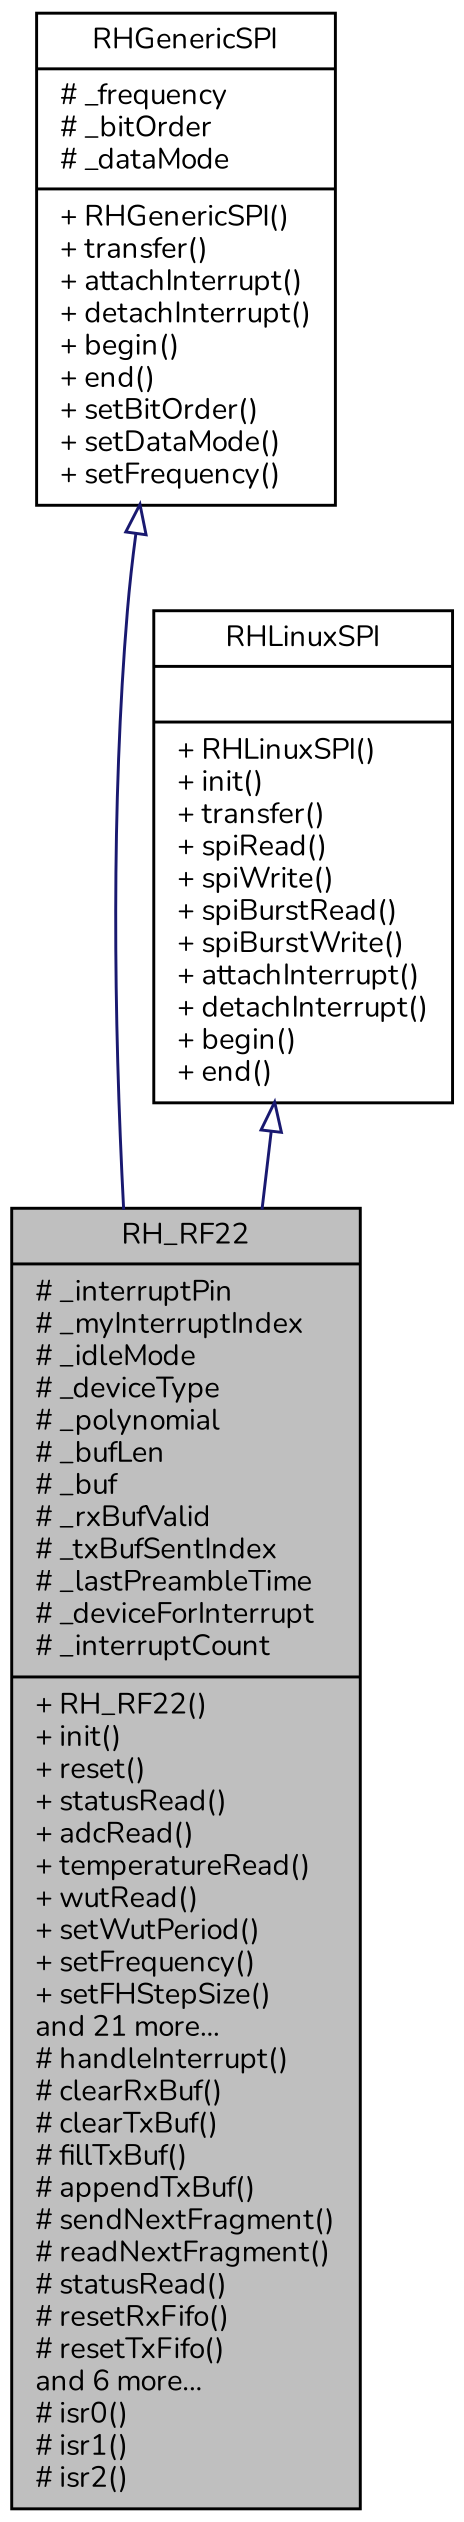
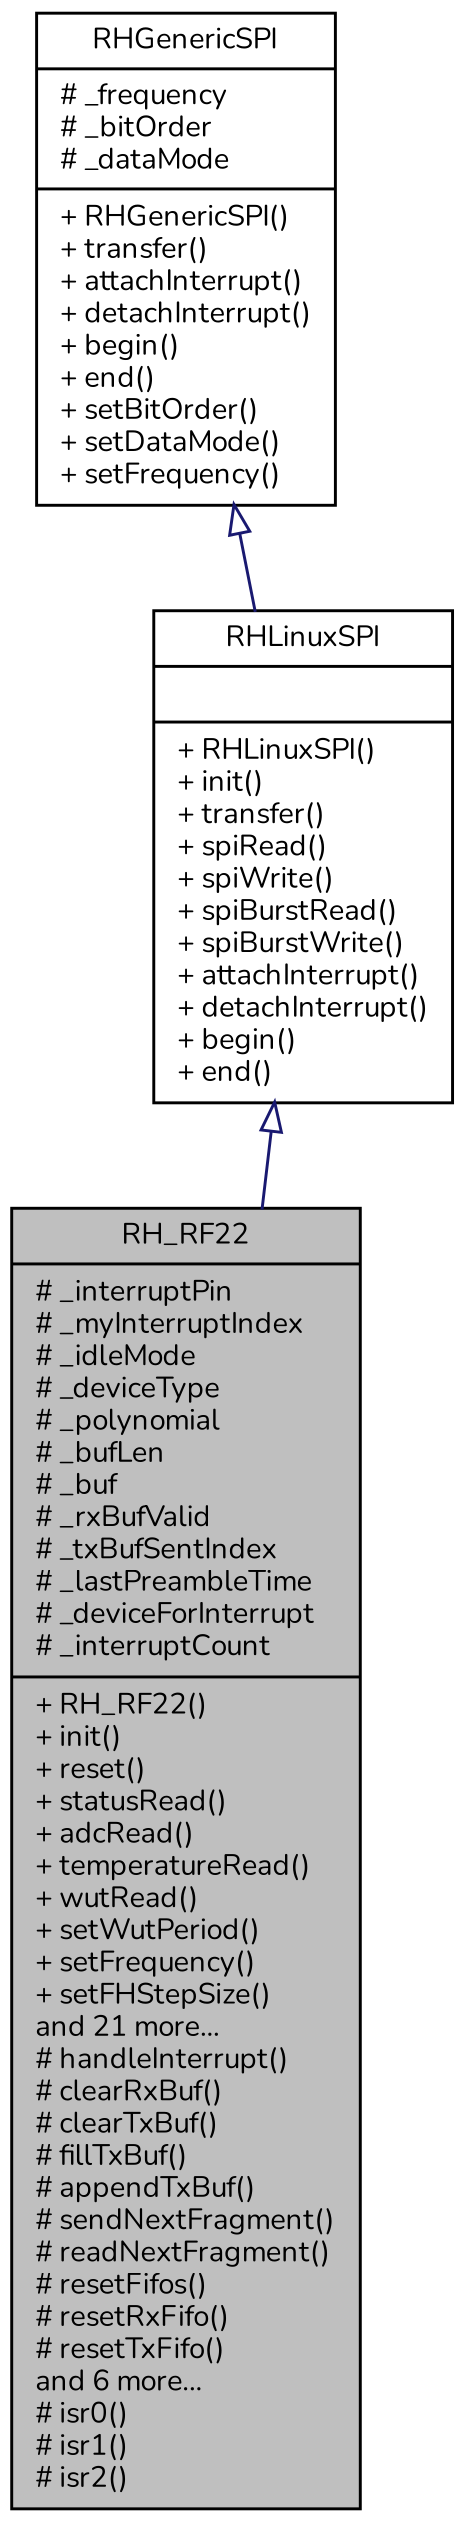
edge "RH_RF22" -> "RHGenericSPI": now "RHLinuxSPI" -> "RHGenericSPI"
node "RH_RF22": text "# statusRead()" -> "# resetFifos()"
